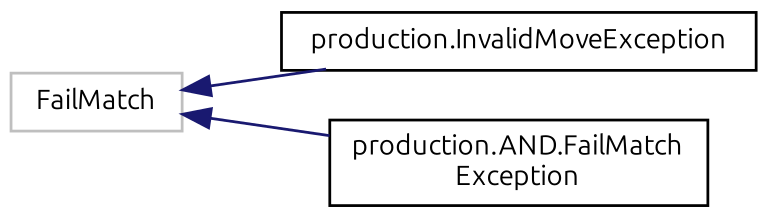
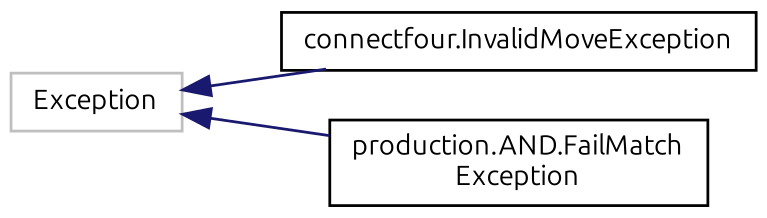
node "production.InvalidMoveException": label "production.InvalidMoveException" -> "connectfour.InvalidMoveException"
node "FailMatch": label "FailMatch" -> "Exception"
